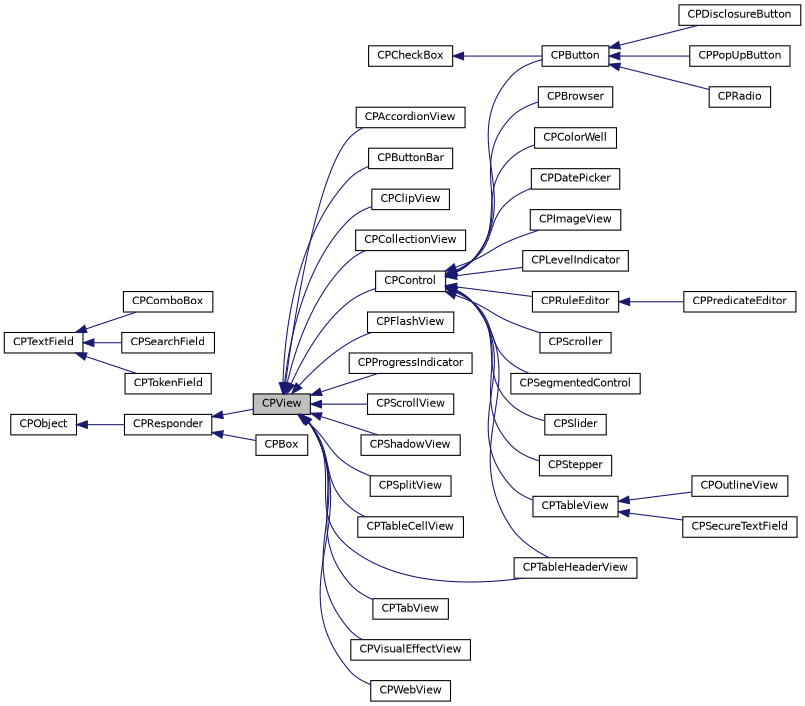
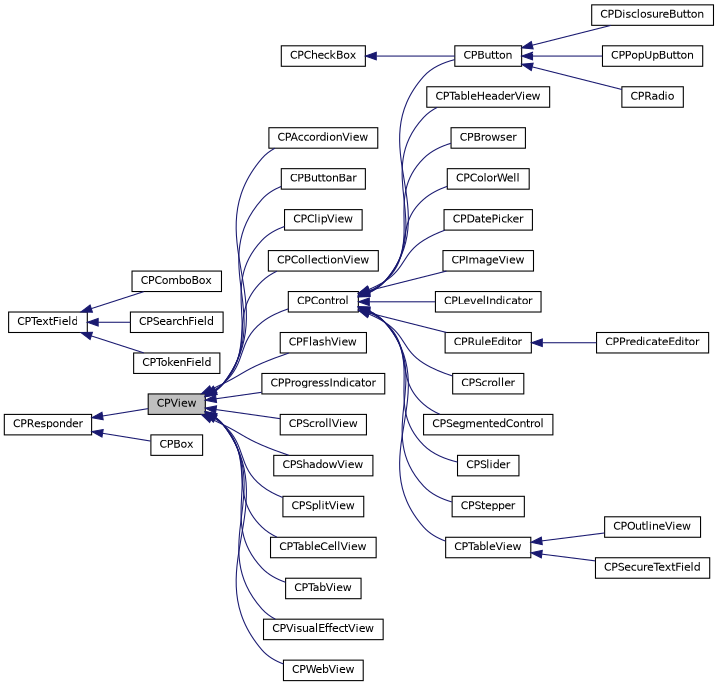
node "CPObject": removed
edge "CPTableHeaderView" -> "CPView": removed
